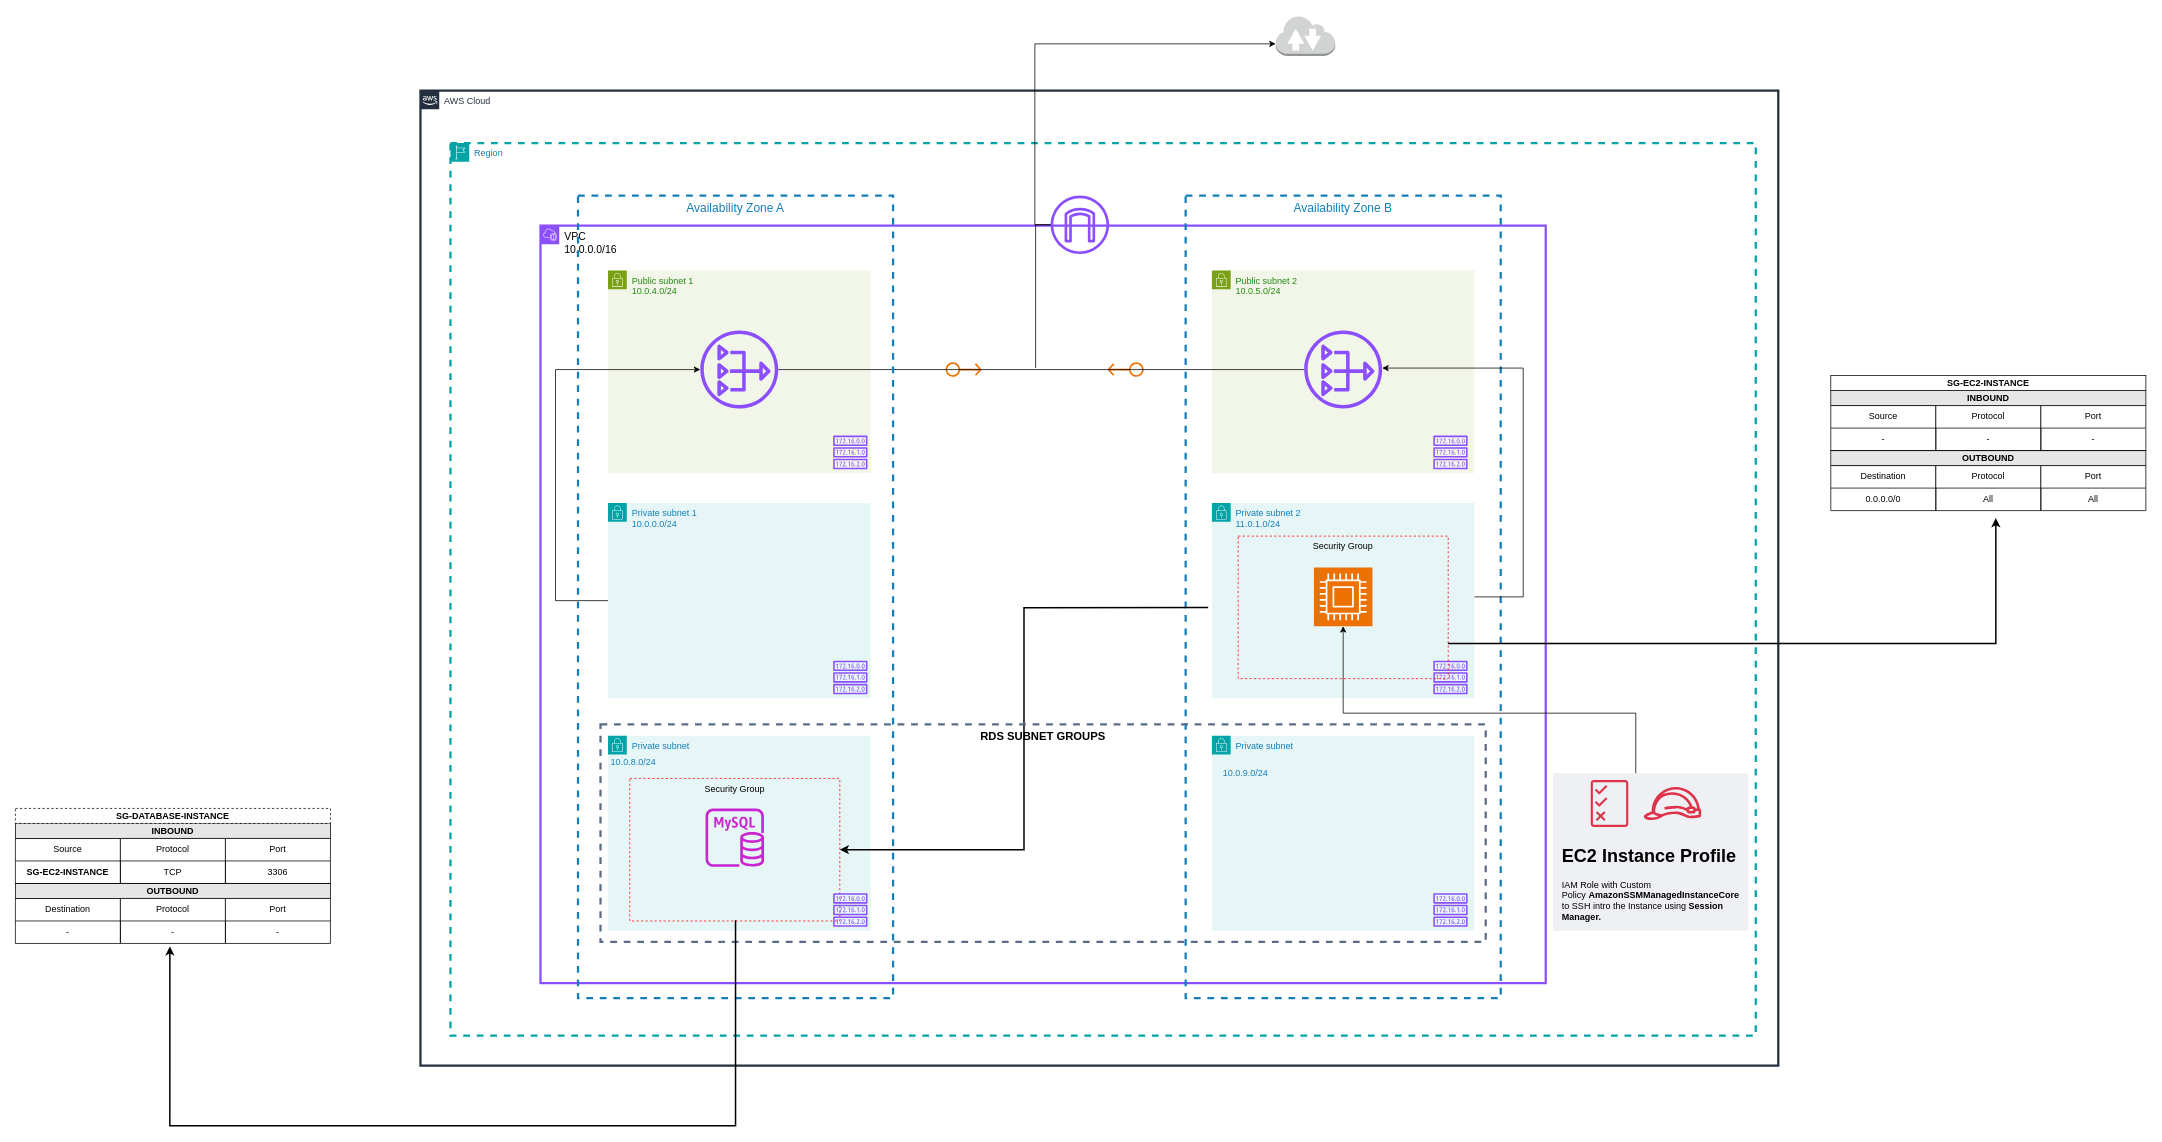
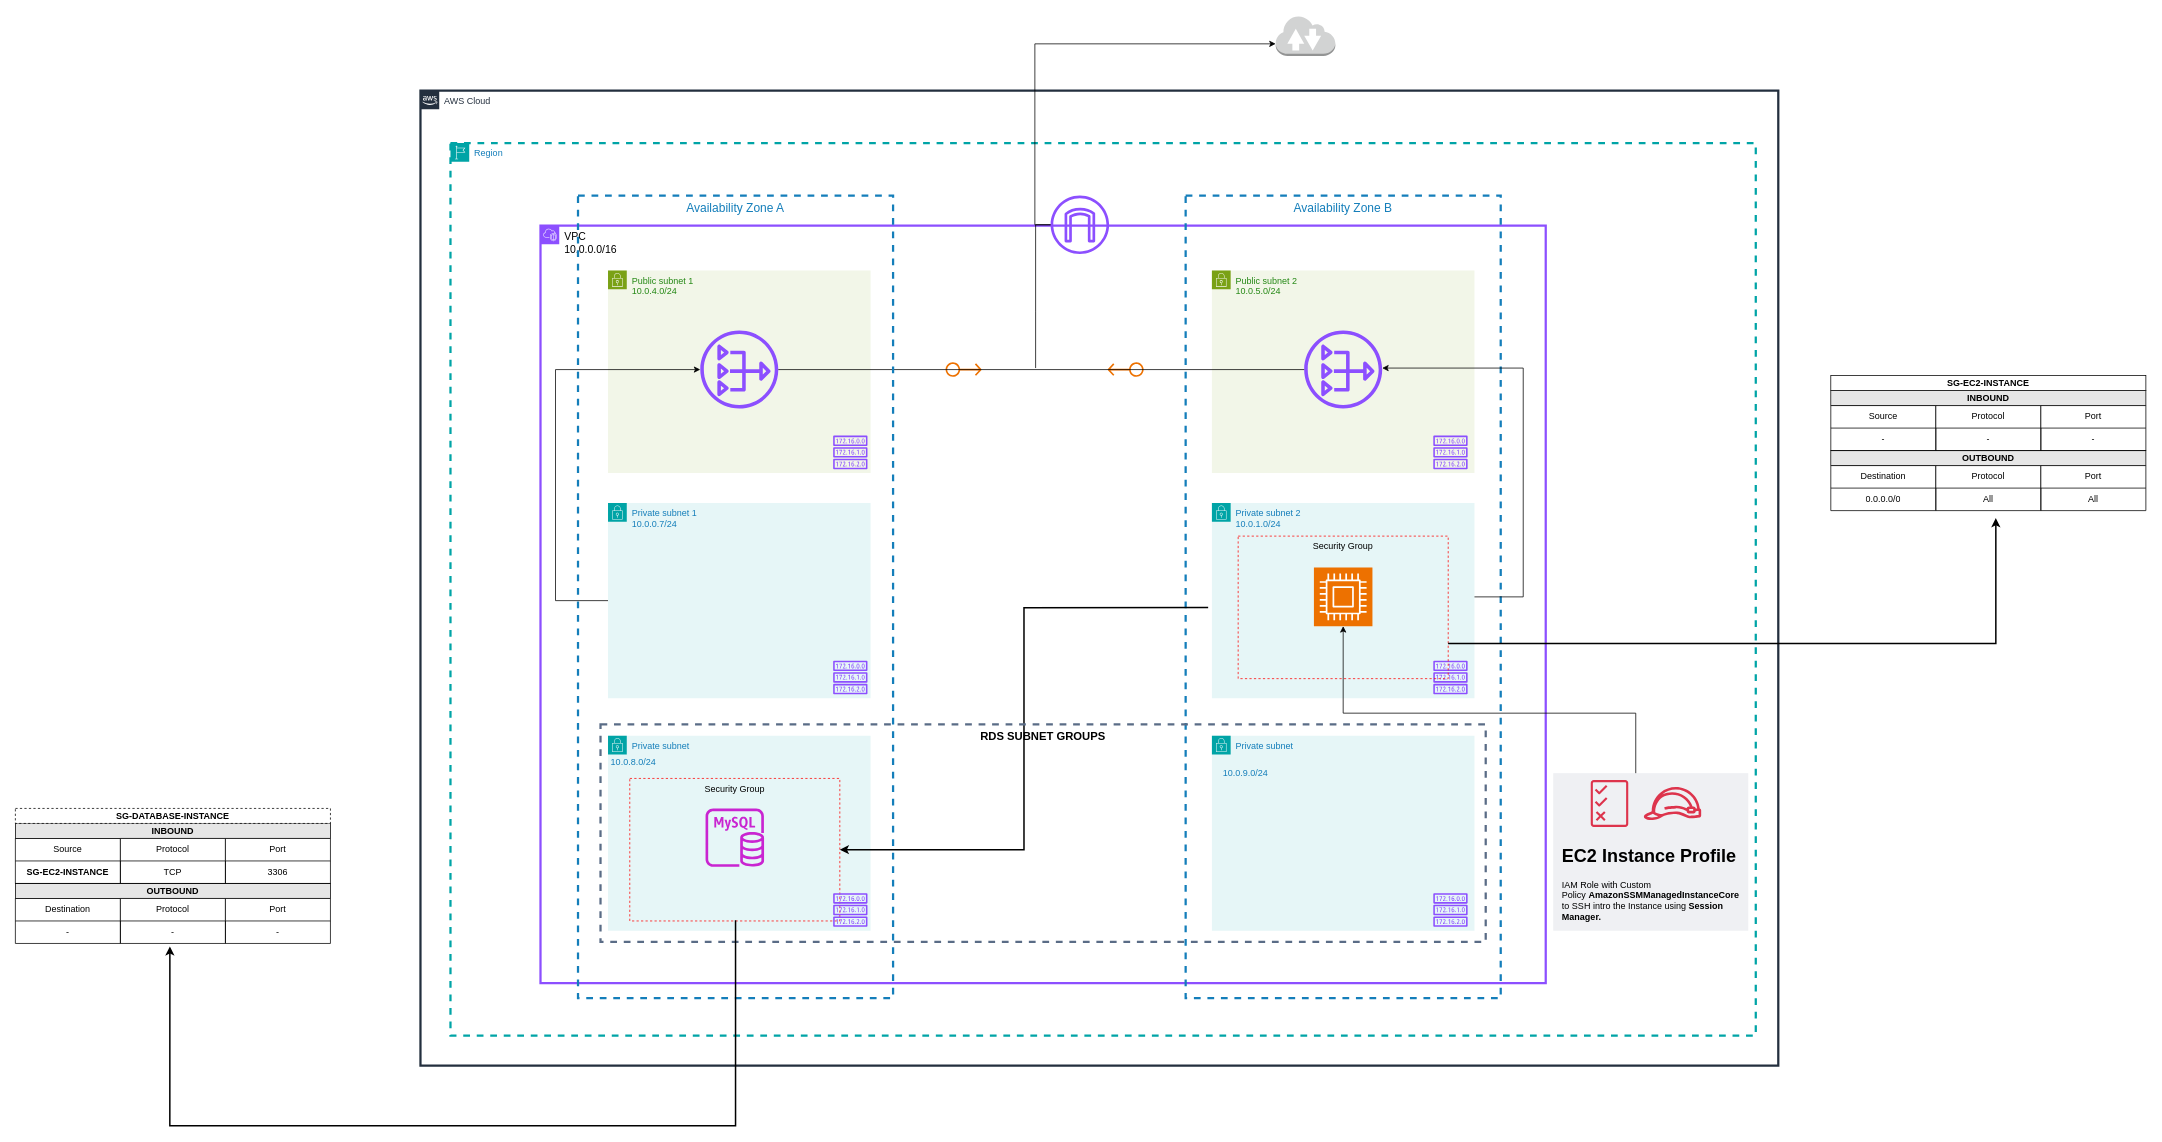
node "Private subnet 1 10.0.0.0/24": label "Private subnet 1 10.0.0.0/24" -> "Private subnet 1 10.0.0.7/24"
node "Private subnet 2 11.0.1.0/24": label "Private subnet 2 11.0.1.0/24" -> "Private subnet 2 10.0.1.0/24"
